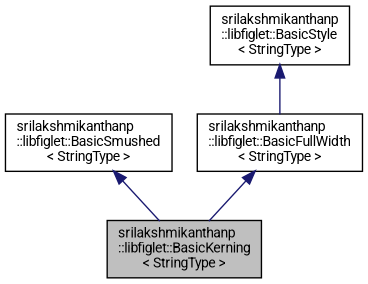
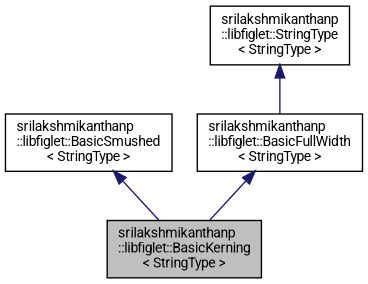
node "srilakshmikanthanp ::libfiglet::BasicStyle < StringType >": label "srilakshmikanthanp ::libfiglet::BasicStyle < StringType >" -> "srilakshmikanthanp ::libfiglet::StringType < StringType >"
